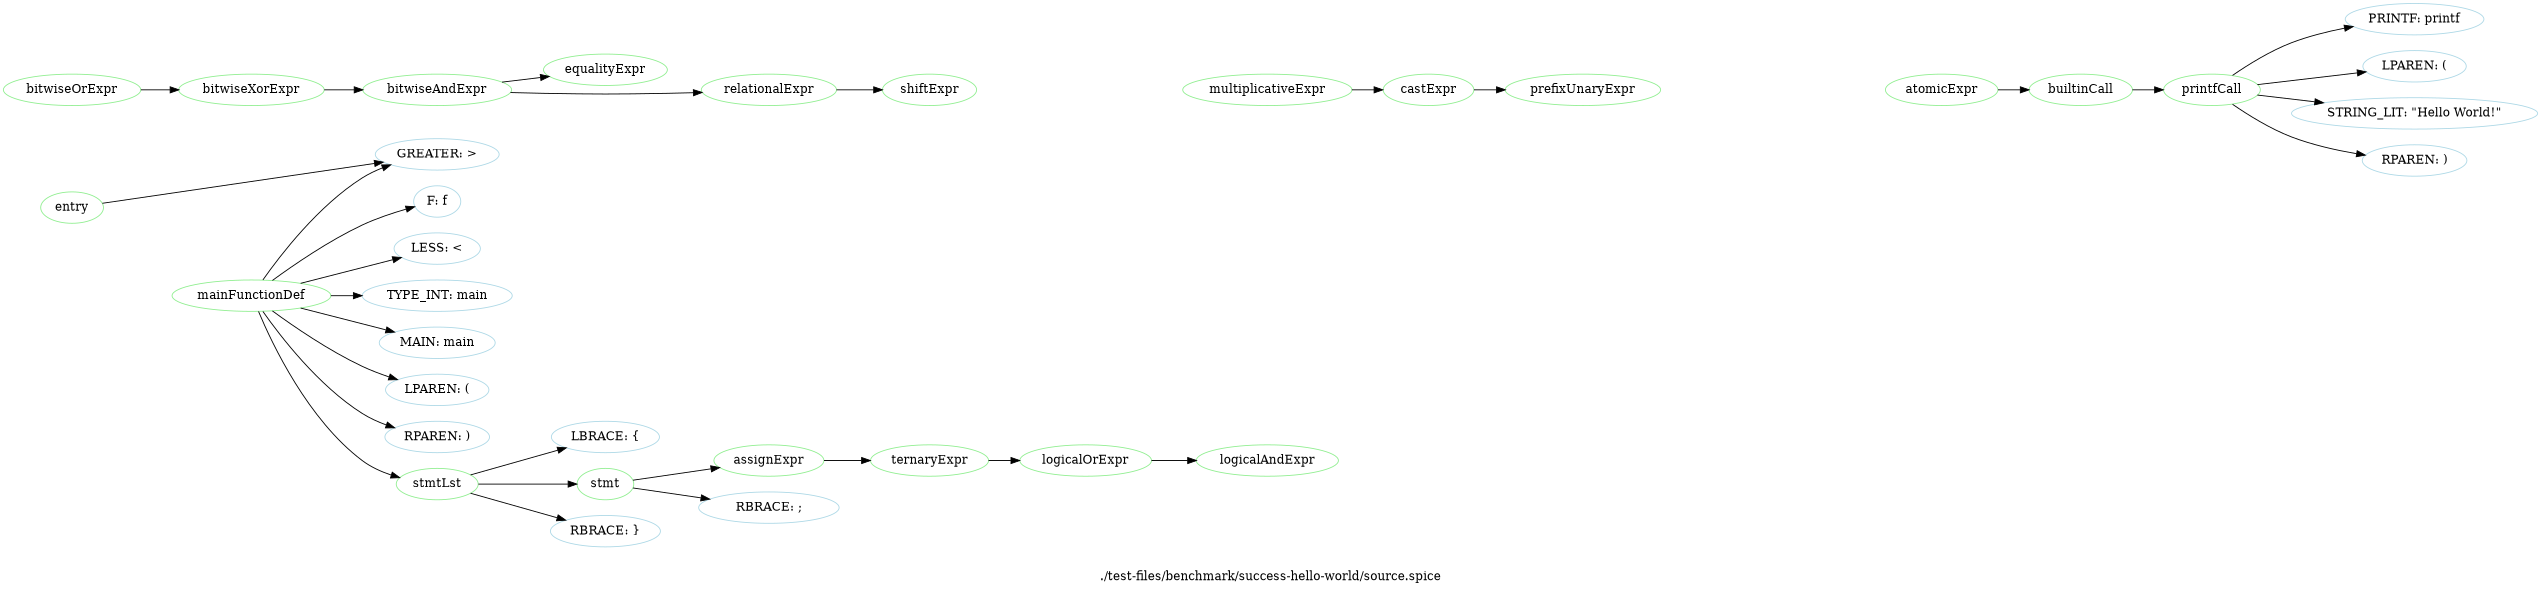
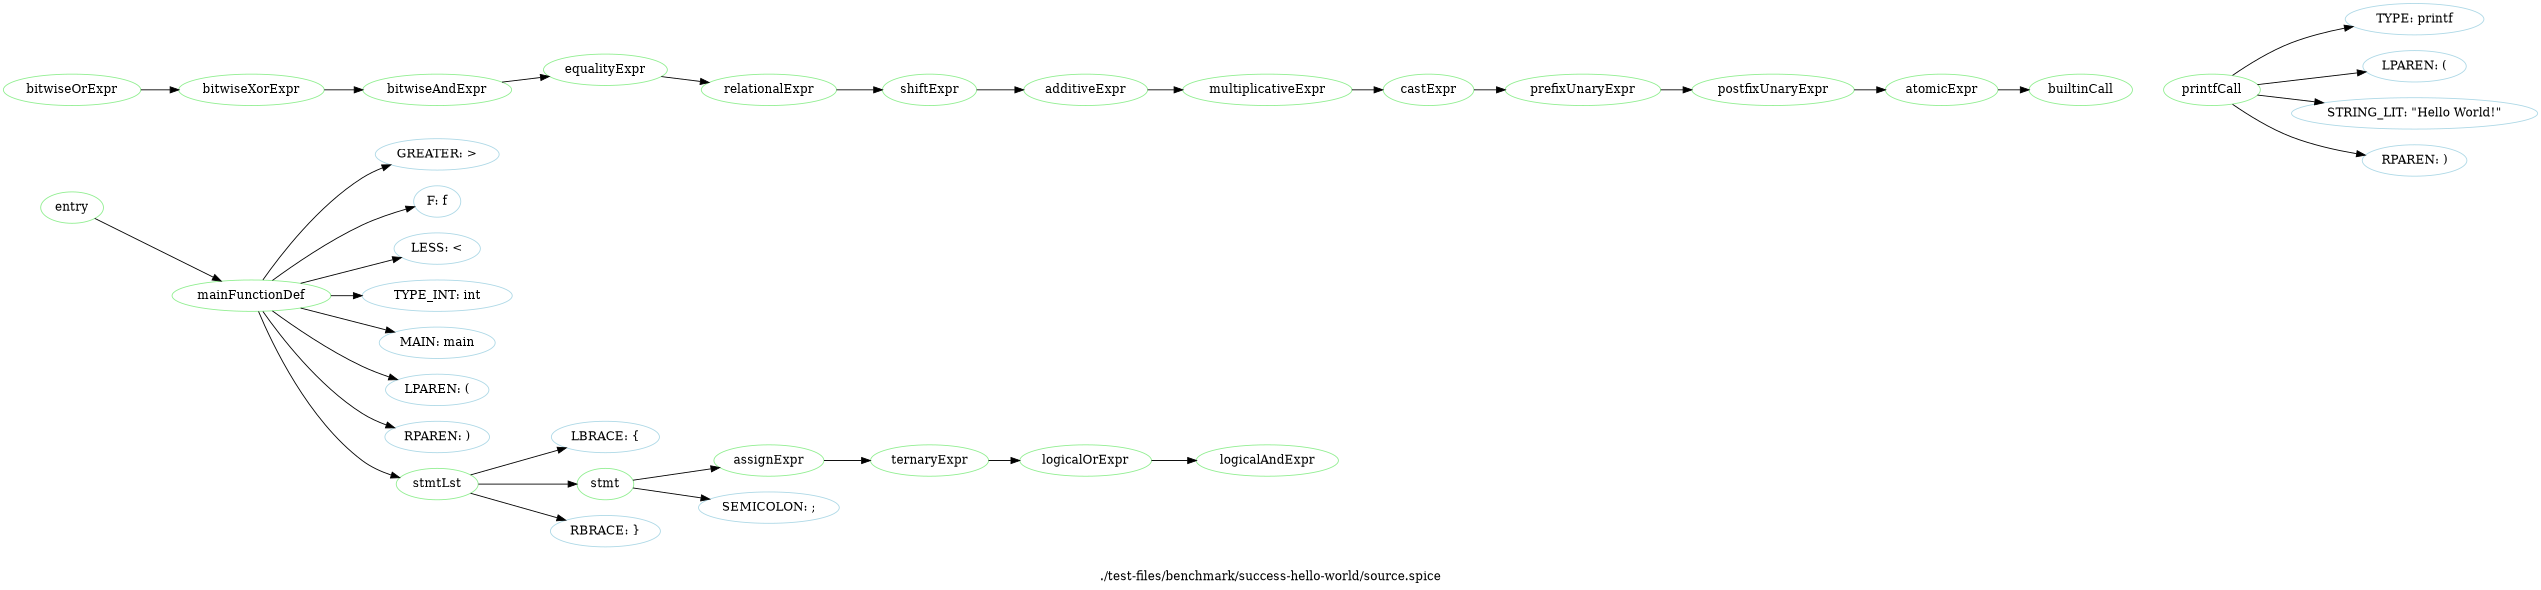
node "PRINTF: printf": label "PRINTF: printf" -> "TYPE: printf"
node "additiveExpr": added
node "postfixUnaryExpr": added
edge "builtinCall" -> "printfCall": removed
edge "bitwiseAndExpr" -> "relationalExpr": now "equalityExpr" -> "relationalExpr"
edge "entry" -> "GREATER: >": now "entry" -> "mainFunctionDef"
node "TYPE_INT: main": label "TYPE_INT: main" -> "TYPE_INT: int"
node "RBRACE: ;": label "RBRACE: ;" -> "SEMICOLON: ;"
